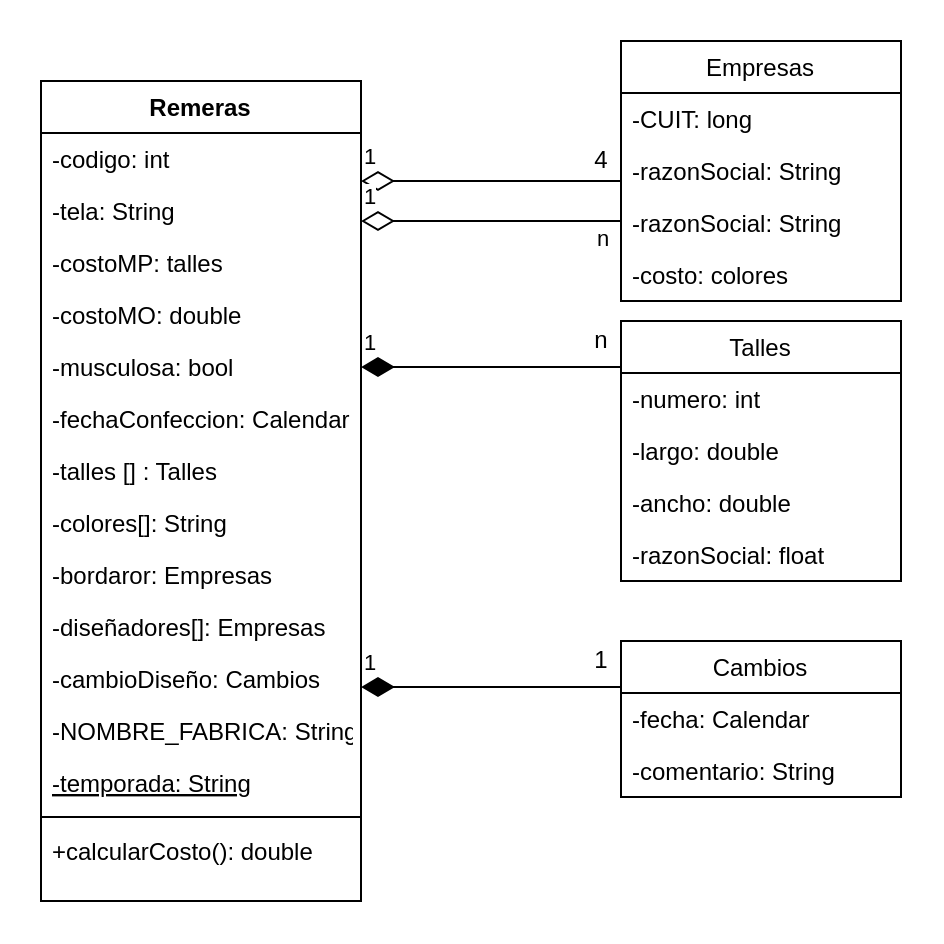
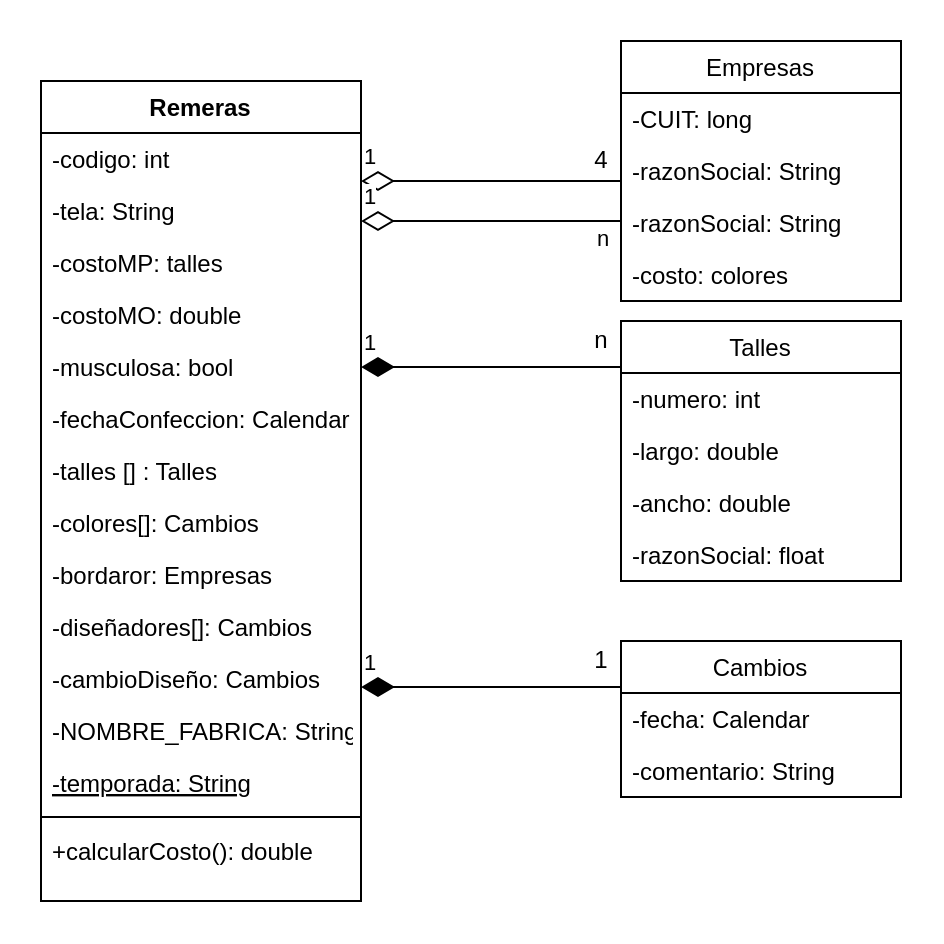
node "-colores[]: String": label "-colores[]: String" -> "-colores[]: Cambios"
node "-diseñadores[]: Empresas": label "-diseñadores[]: Empresas" -> "-diseñadores[]: Cambios"
